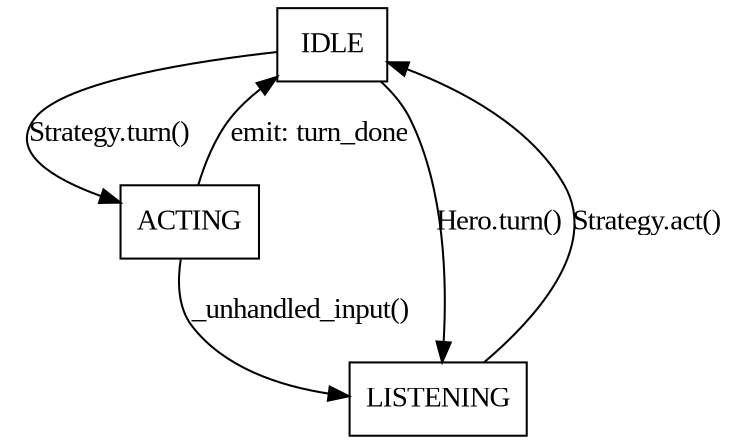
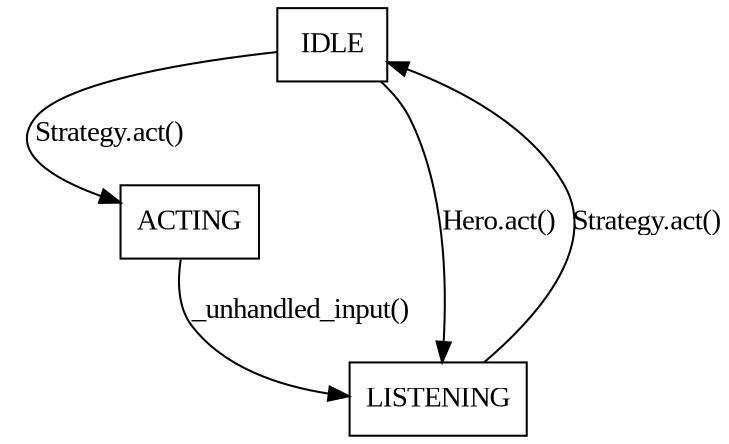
edge "ACTING" -> "IDLE": removed, label "emit: turn_done"
edge "IDLE" -> "ACTING": label "Strategy.turn()" -> "Strategy.act()"
edge "IDLE" -> "LISTENING": label "Hero.turn()" -> "Hero.act()"
